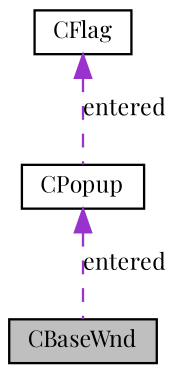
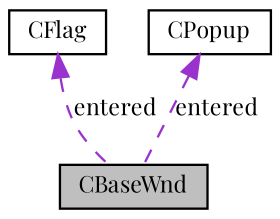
edge "CPopup" -> "CFlag": now "CBaseWnd" -> "CFlag"
